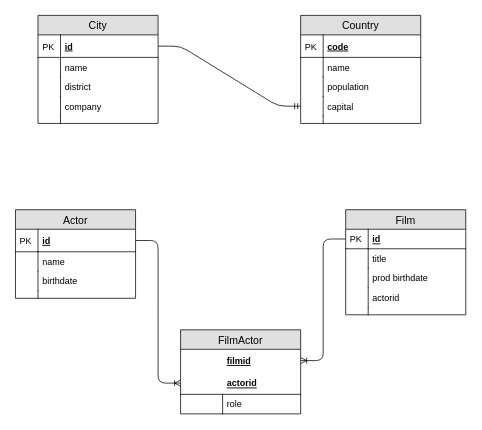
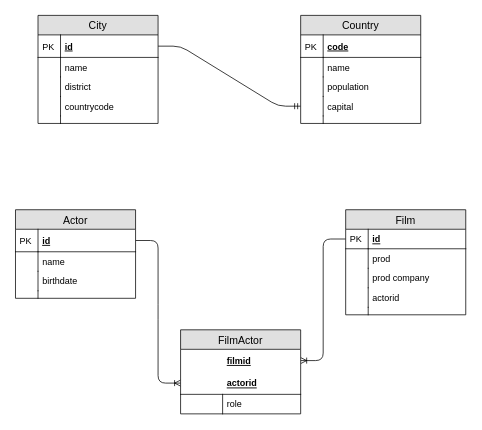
node "company": label "company" -> "countrycode"
node "title": label "title" -> "prod"
node "prod birthdate": label "prod birthdate" -> "prod company"
